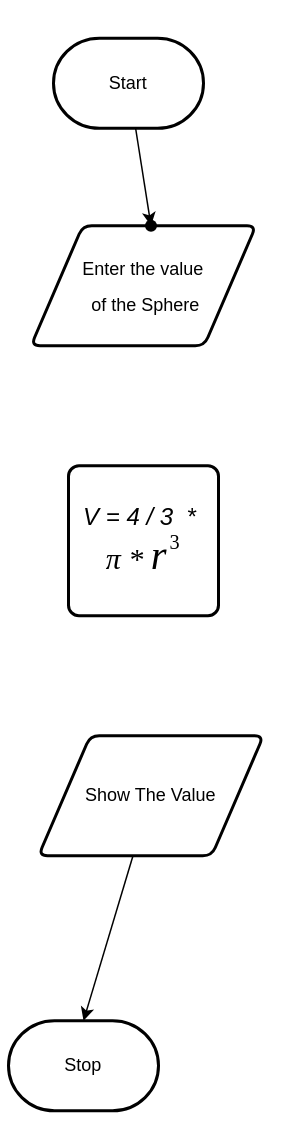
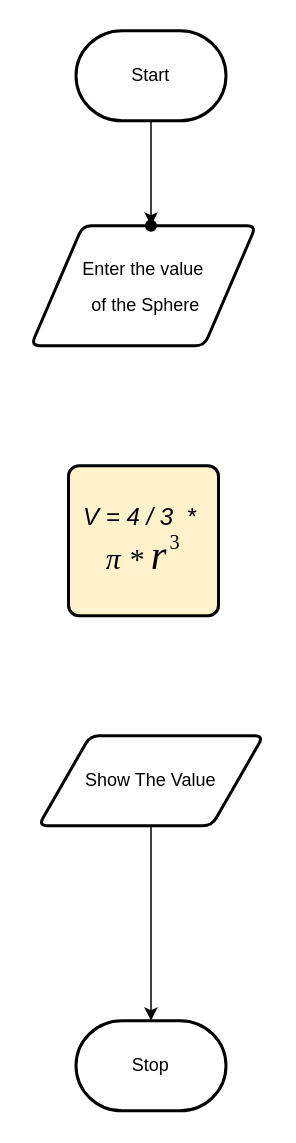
node "Start": moved (128, 83) -> (151, 76)
node "V = 4 / 3 * π * r 3": fillcolor #ffffff -> #fff2cc
node "Show The Value": size 225x120 -> 225x90
node "Stop": moved (83, 1066) -> (151, 1066)
